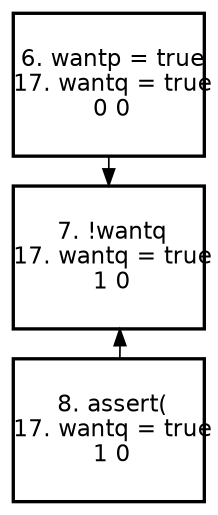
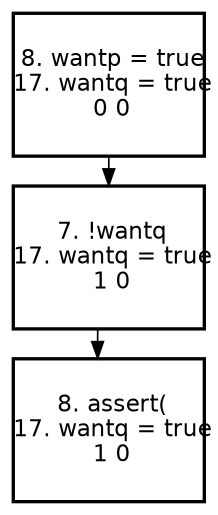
node "6. wantp = true 17. wantq = true 0 0": label "6. wantp = true 17. wantq = true 0 0" -> "8. wantp = true 17. wantq = true 0 0"
edge "8. assert( 17. wantq = true 1 0" -> "7. !wantq 17. wantq = true 1 0": reversed
